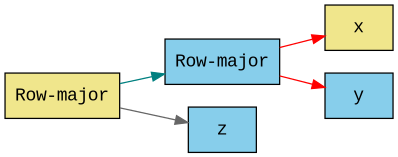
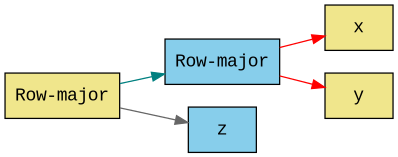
node "y": fillcolor skyblue -> khaki
